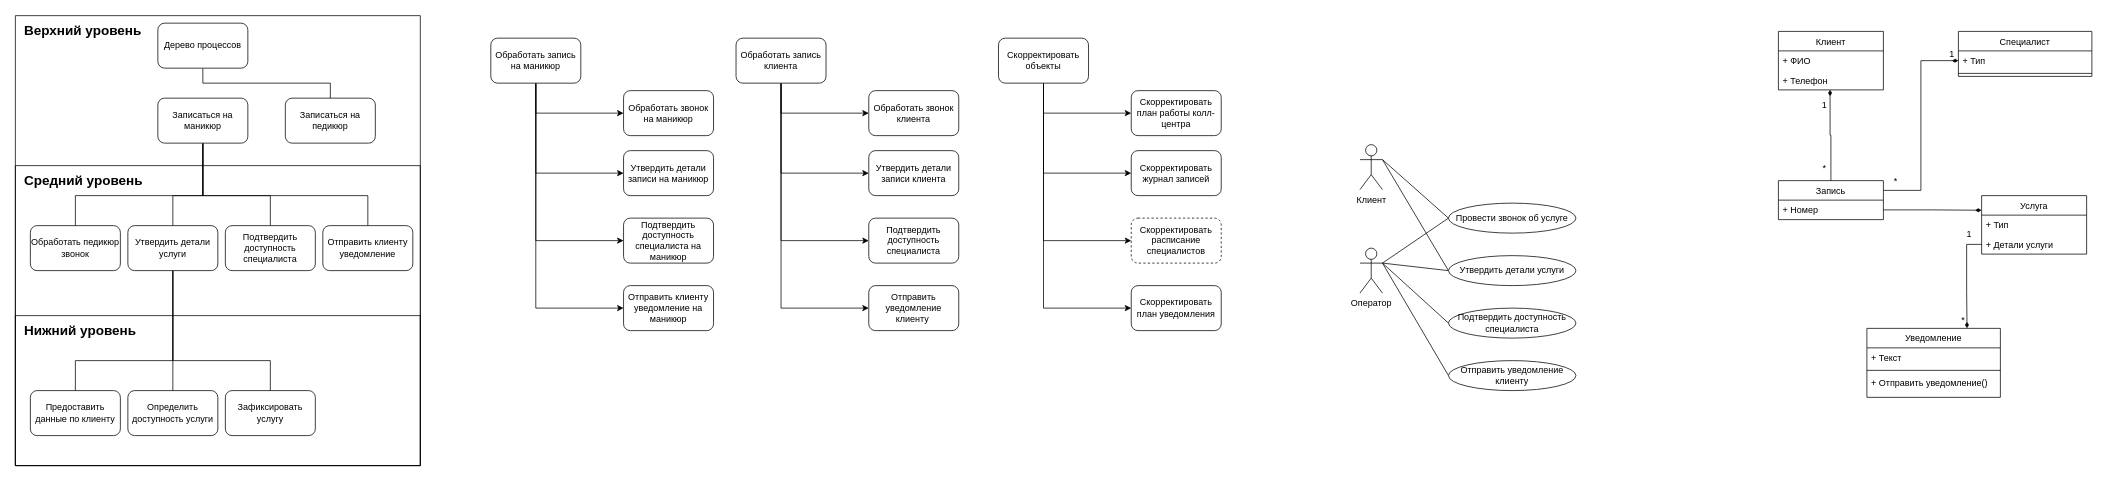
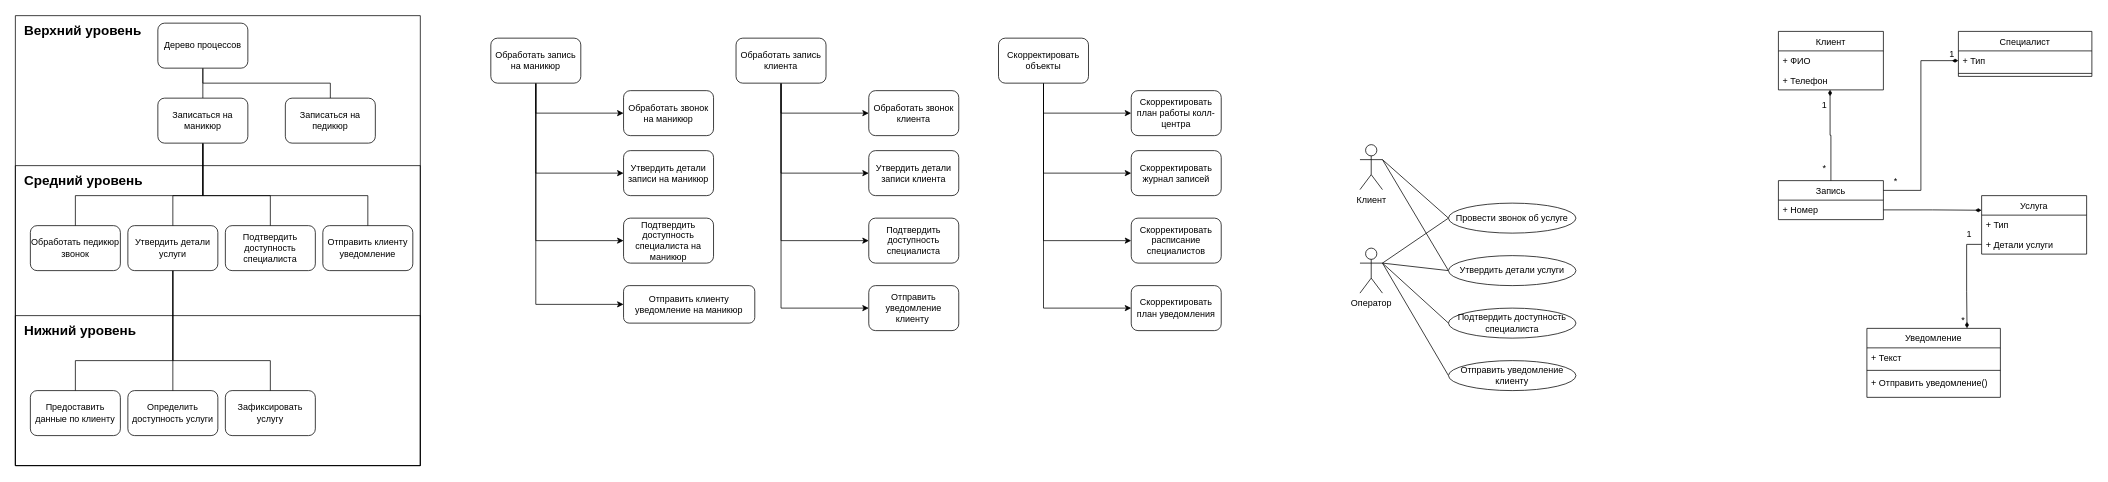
edge "Дерево процессов" -- "Записаться на маникюр": added
node "Скорректировать расписание специалистов": style dashed -> solid
node "Отправить клиенту уведомление на маникюр": size 90x45 -> 131x38
